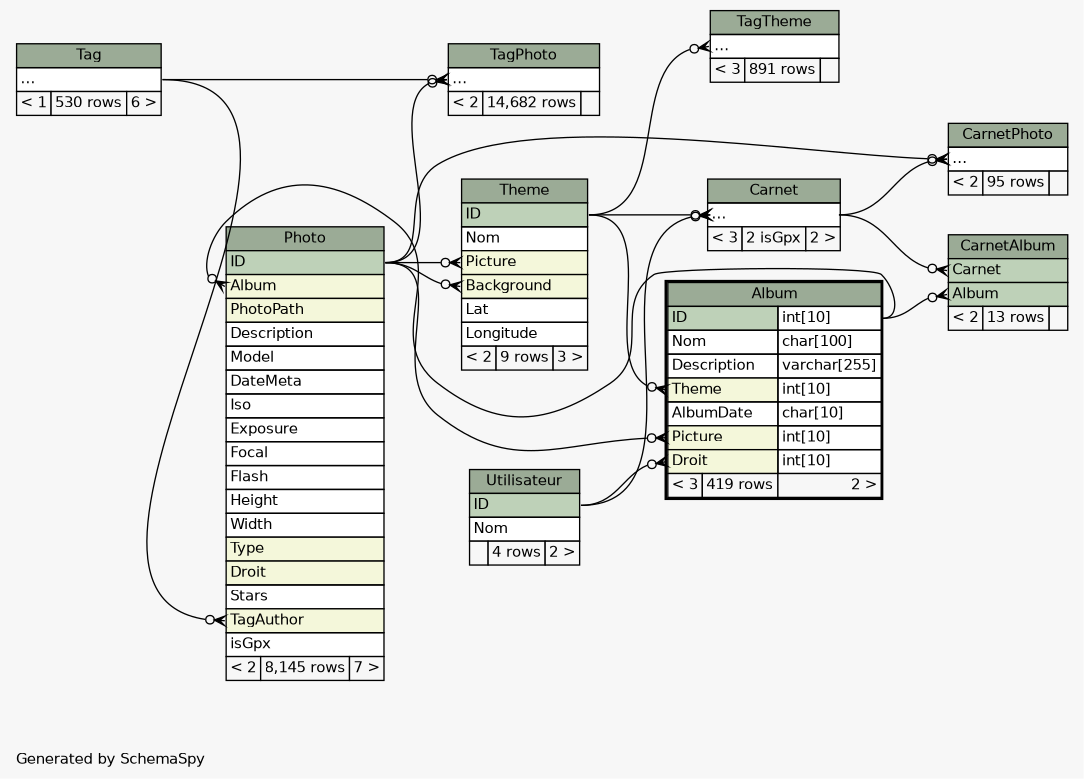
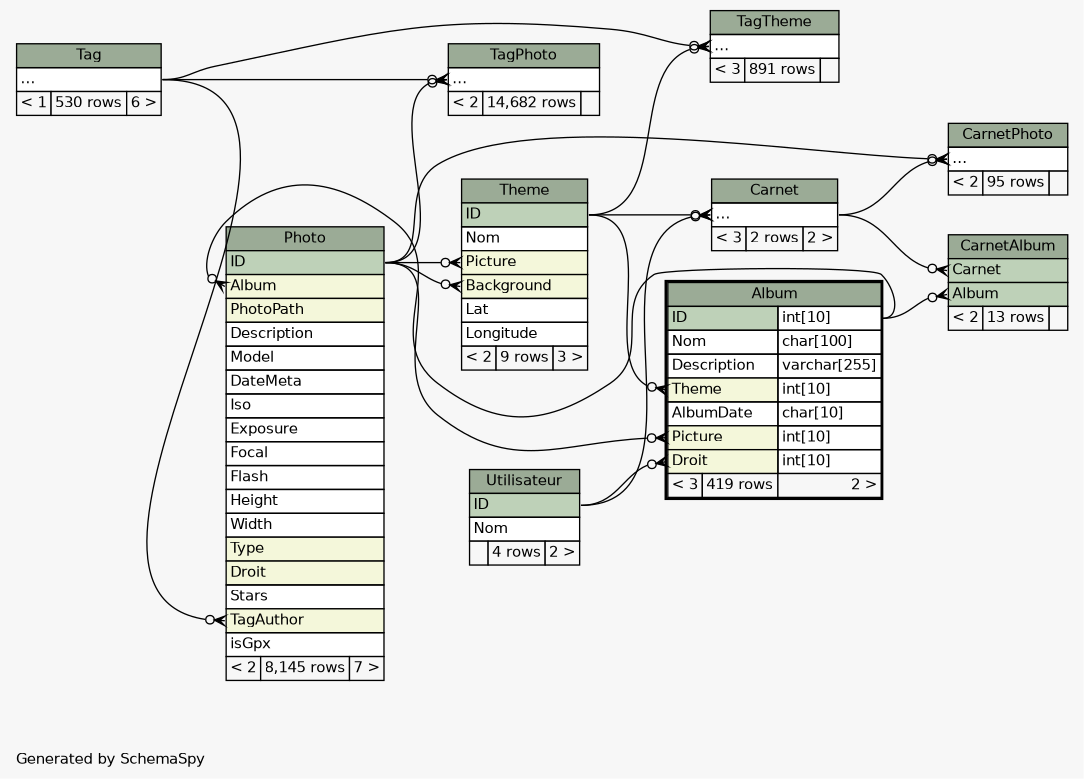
edge "Tag" -> "TagTheme": added
node "Carnet": text "2 isGpx" -> "2 rows"
